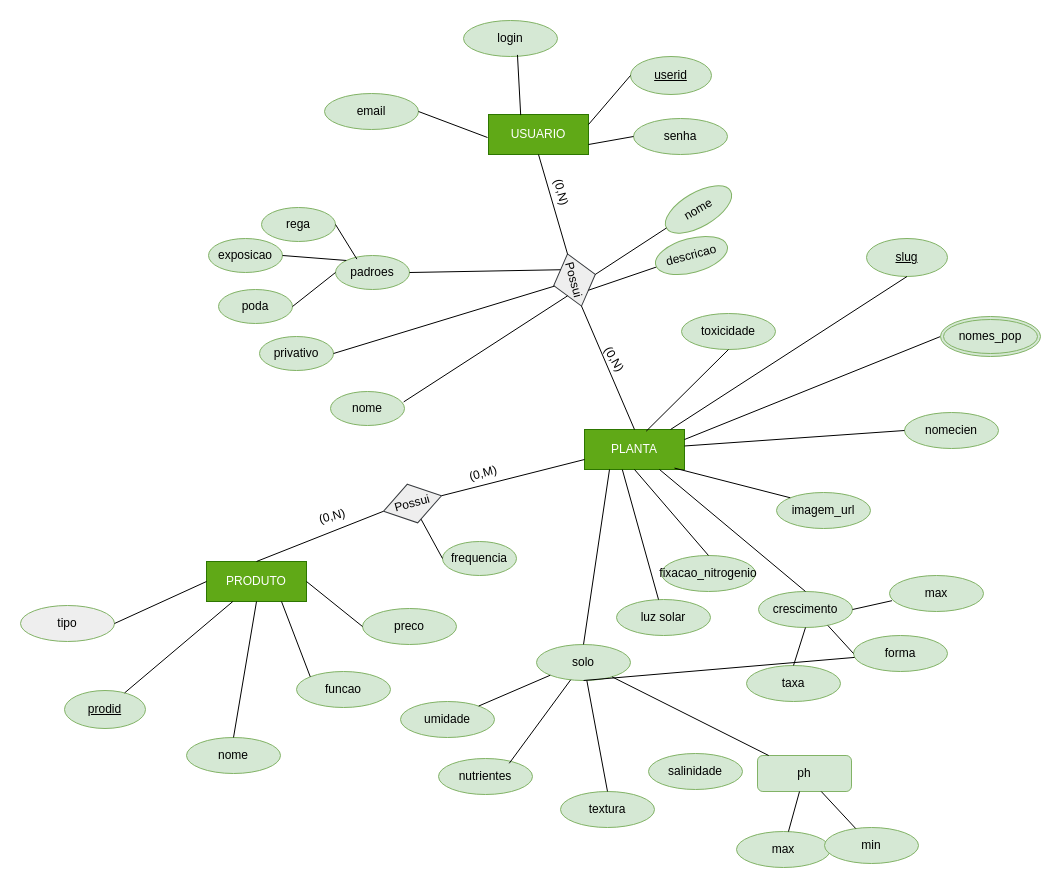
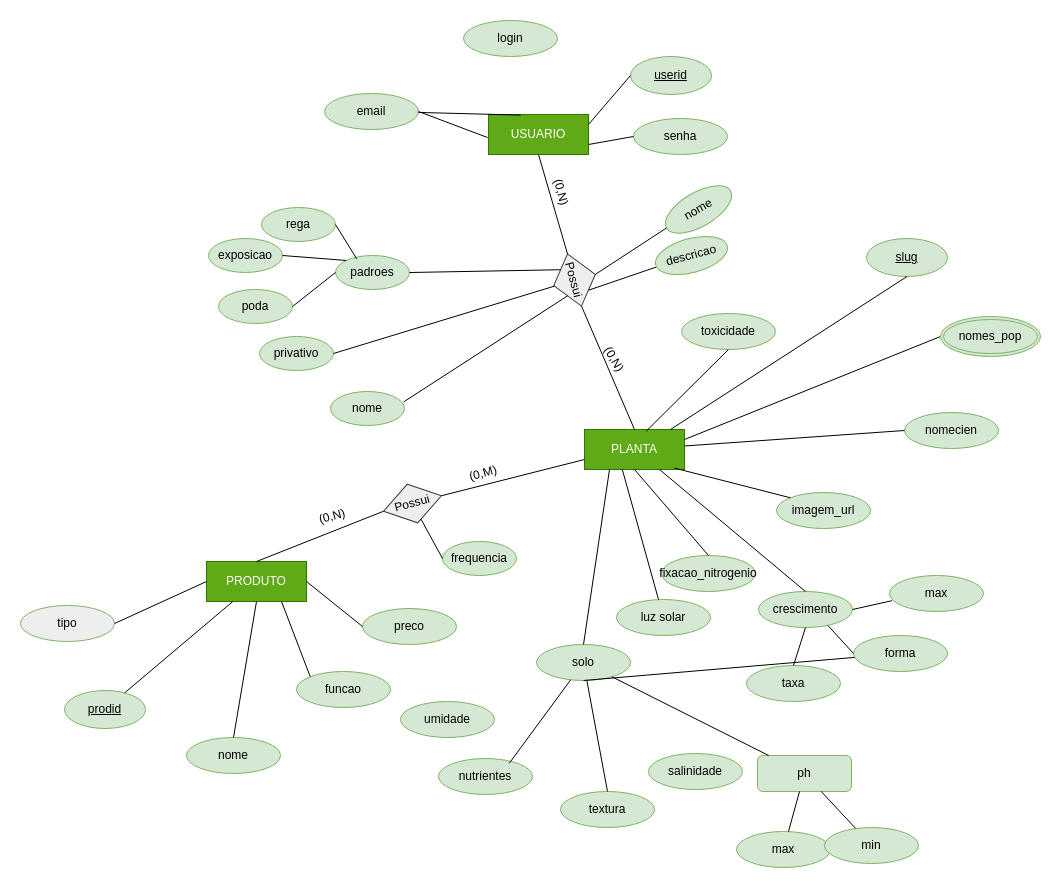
edge "login" -- "USUARIO": now "email" -- "USUARIO"
edge "solo" -- "umidade": removed
